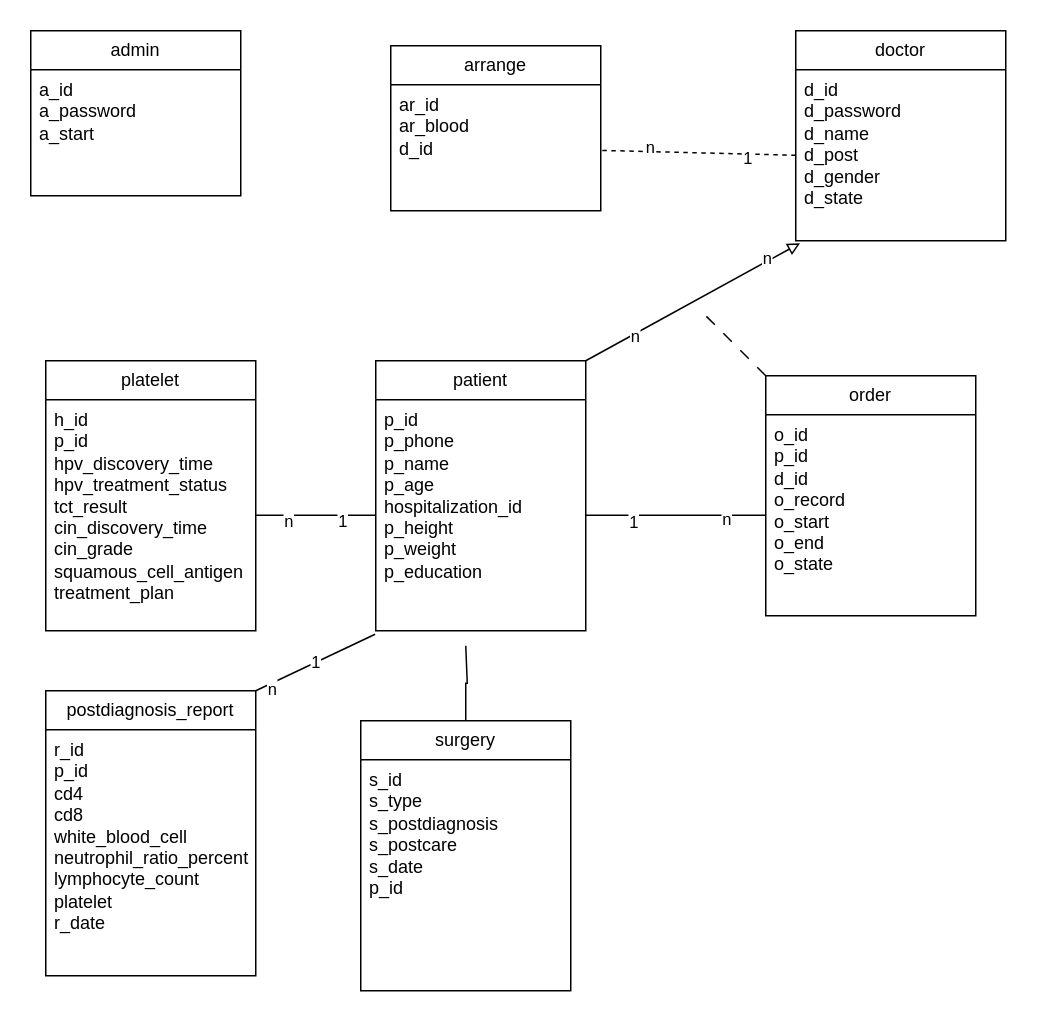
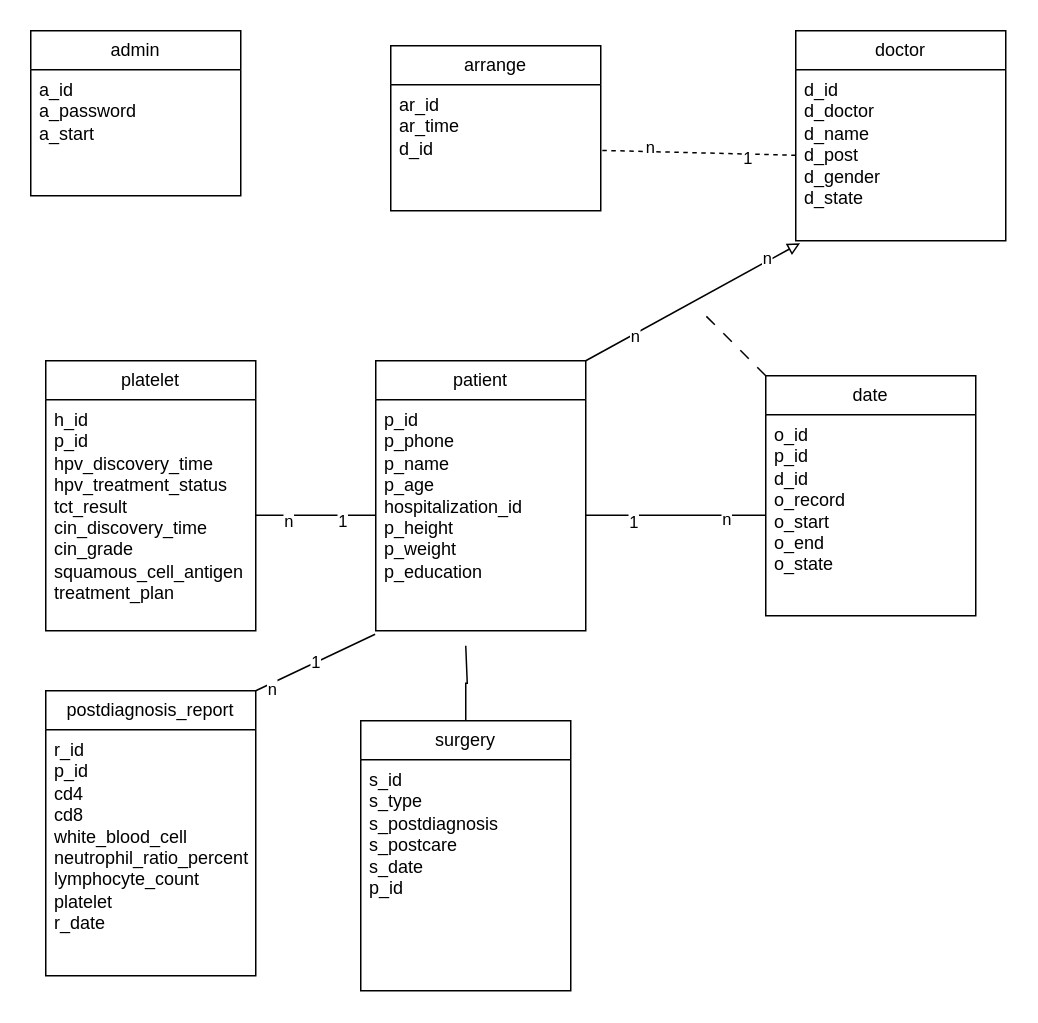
node "ar_id ar_blood d_id": label "ar_id ar_blood d_id" -> "ar_id ar_time d_id"
node "d_id d_password d_name d_post d_gender d_state": label "d_id d_password d_name d_post d_gender d_state" -> "d_id d_doctor d_name d_post d_gender d_state"
node "order": label "order" -> "date"
